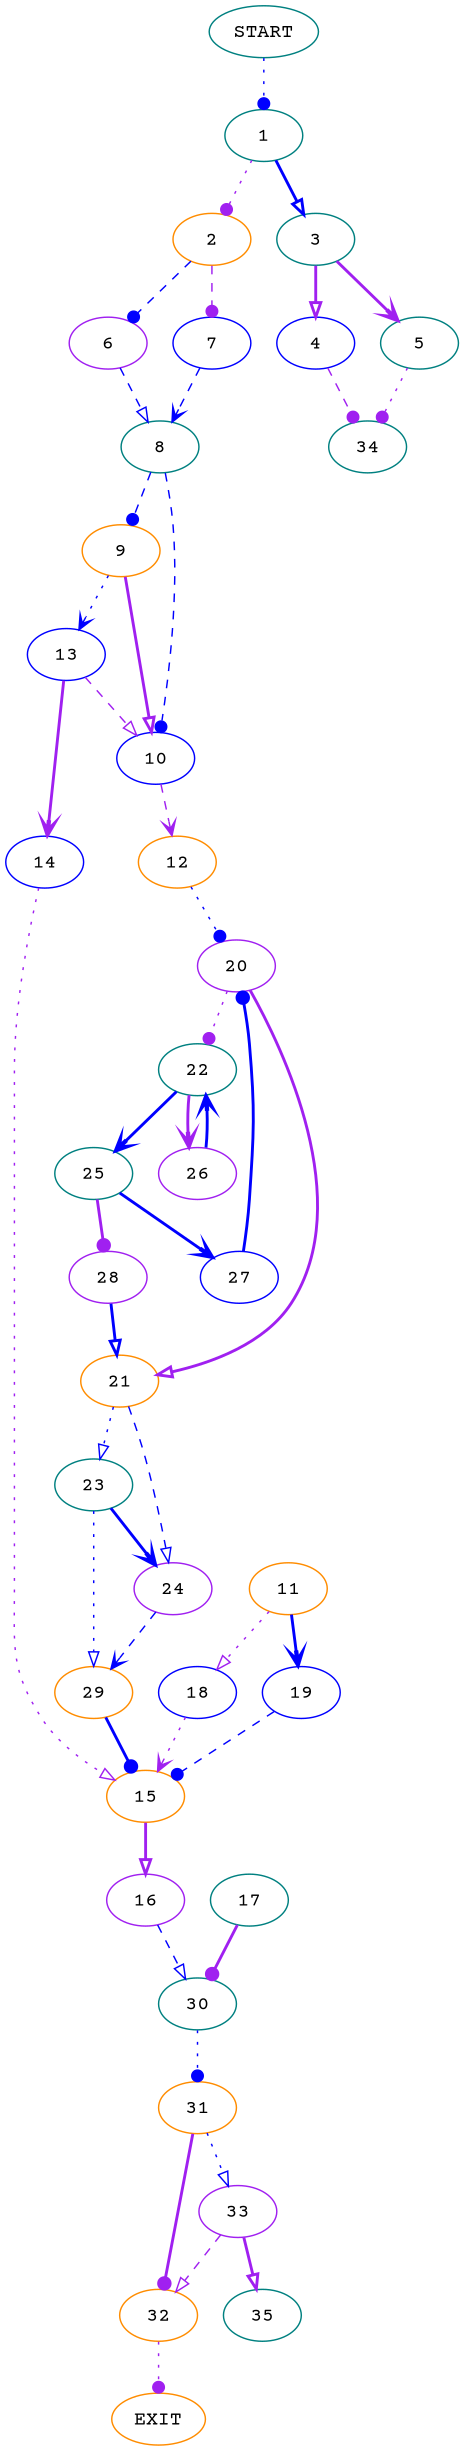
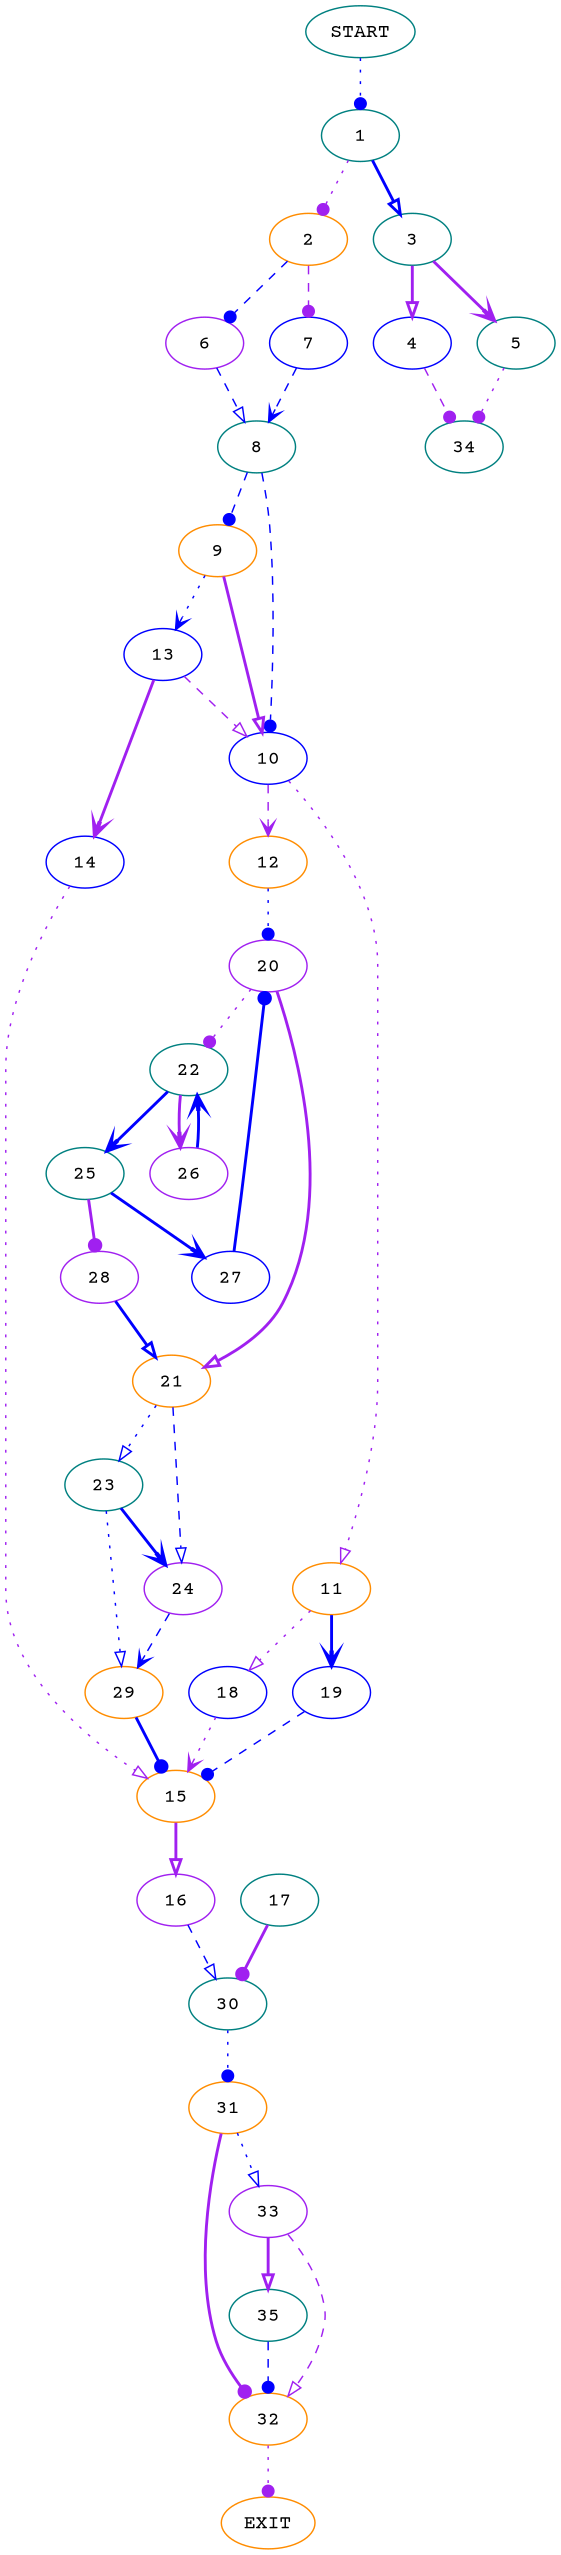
edge "10" -> "11": added
edge "35" -> "32": added
